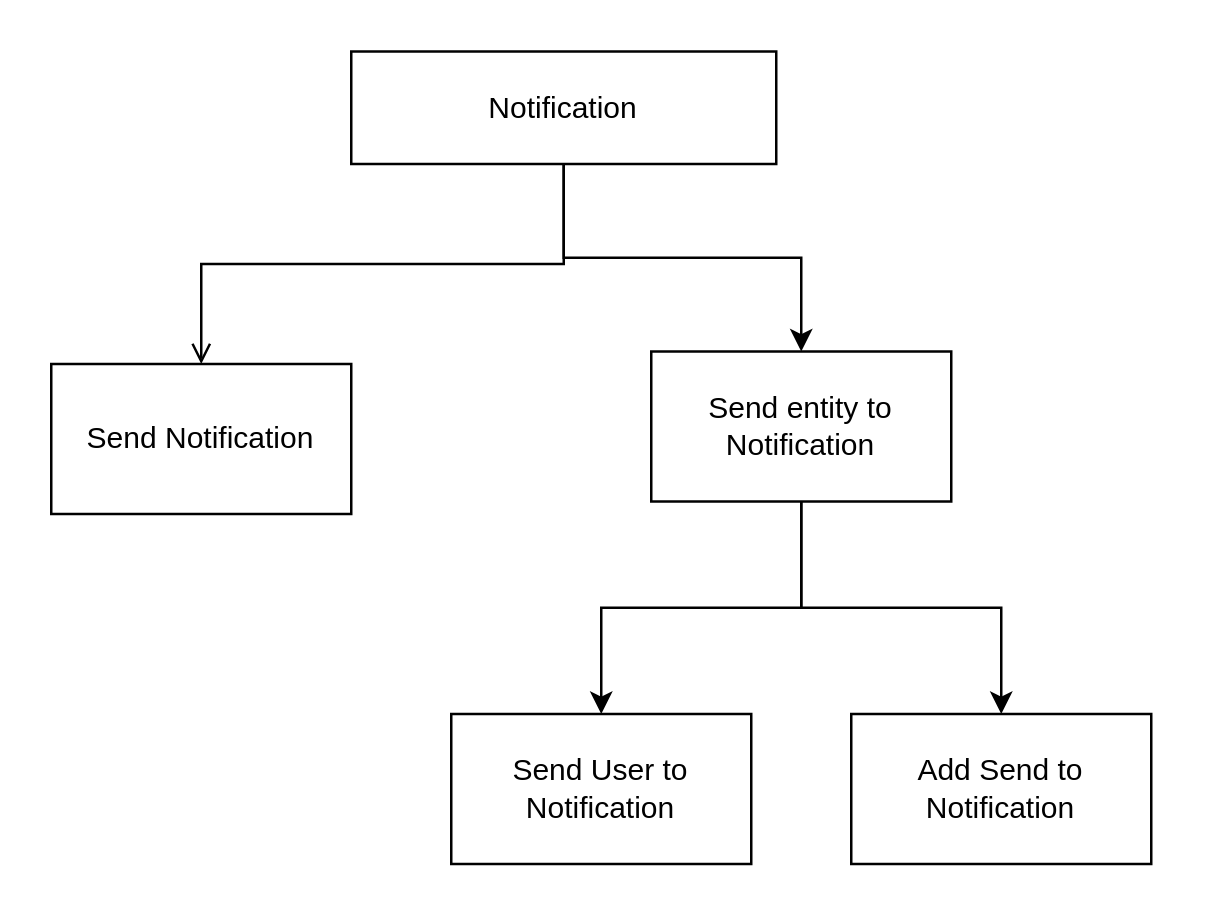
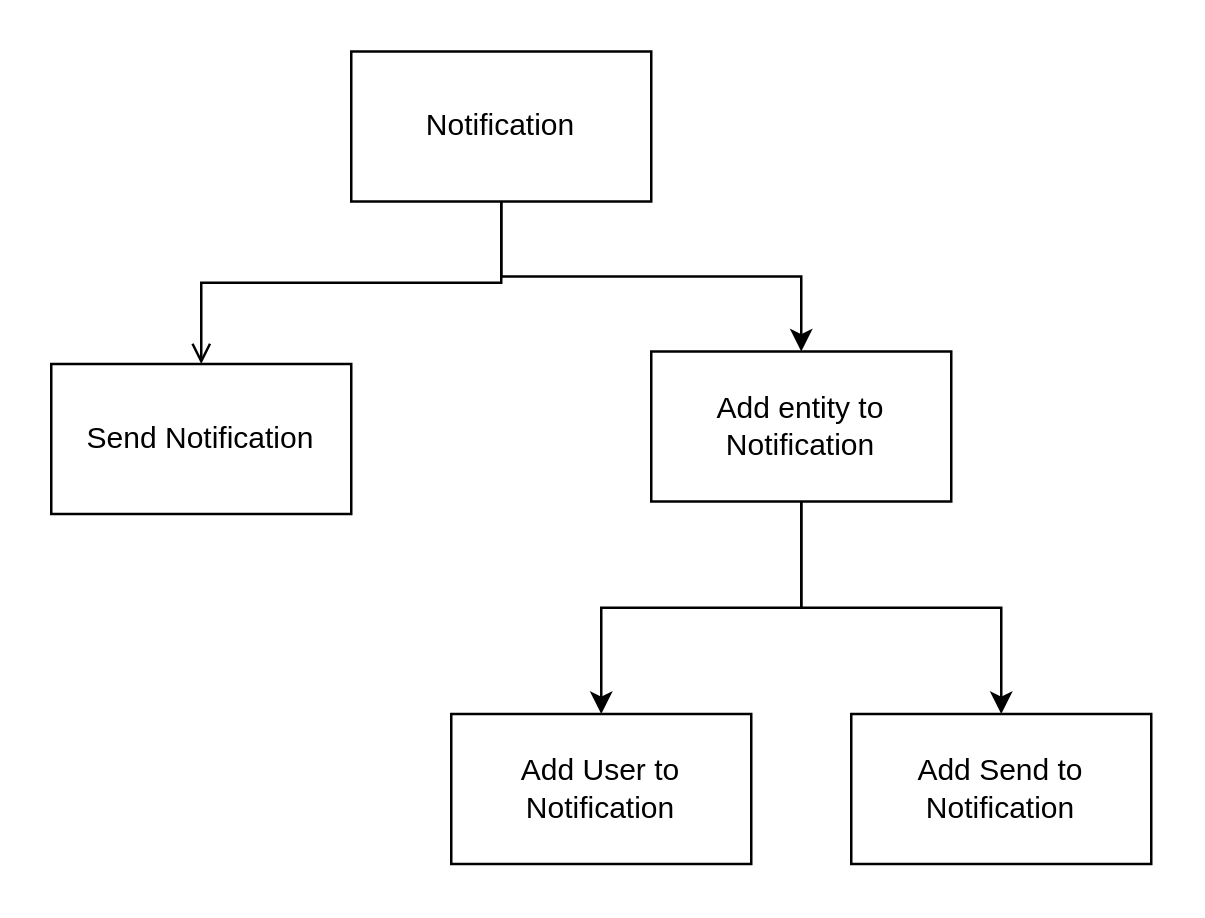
node "Notification": size 425x113 -> 300x150
node "Send entity to Notification": label "Send entity to Notification" -> "Add entity to Notification"
node "Send User to Notification": label "Send User to Notification" -> "Add User to Notification"
